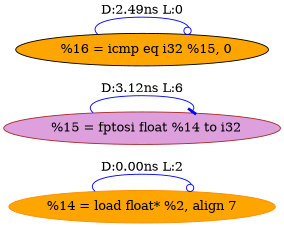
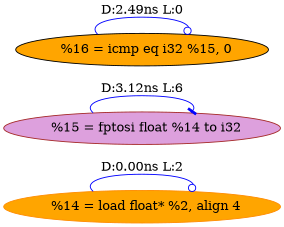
node "%14 = load float* %2, align 7": label "%14 = load float* %2, align 7" -> "%14 = load float* %2, align 4"
